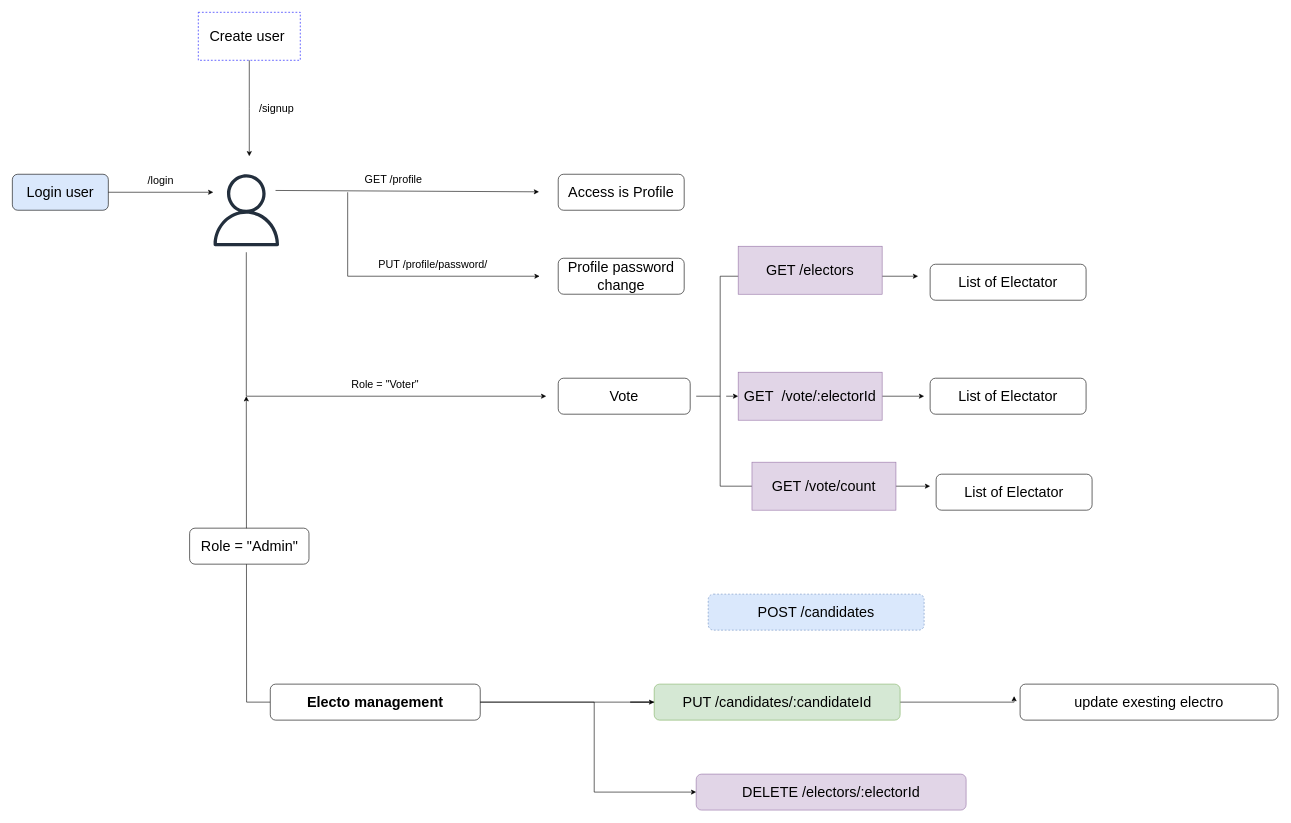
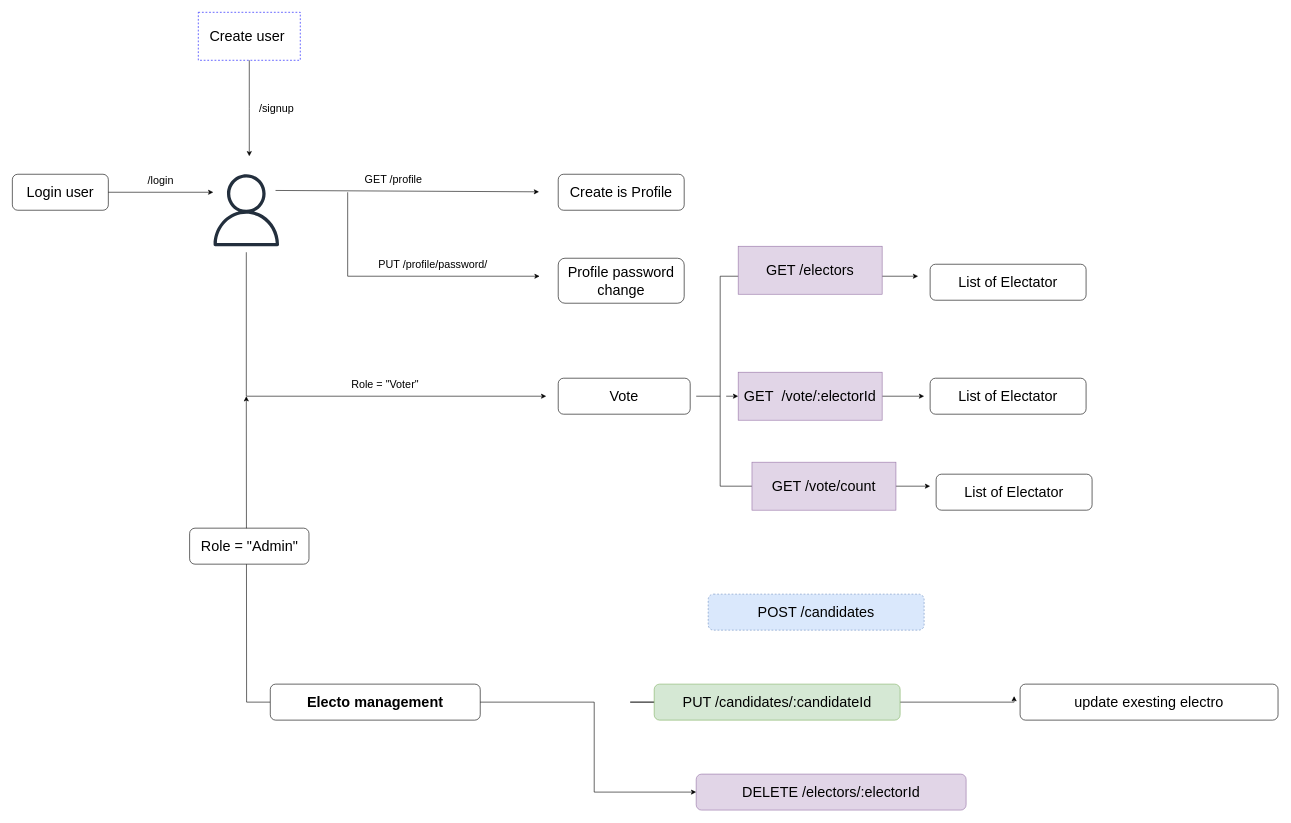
node "Login user": fillcolor #dae8fc -> #ffffff
node "Access is Profile": label "Access is Profile" -> "Create is Profile"
node "Profile password change": size 126x36 -> 126x45
edge "Electo management" -> "PUT /candidates/:candidateId": removed
